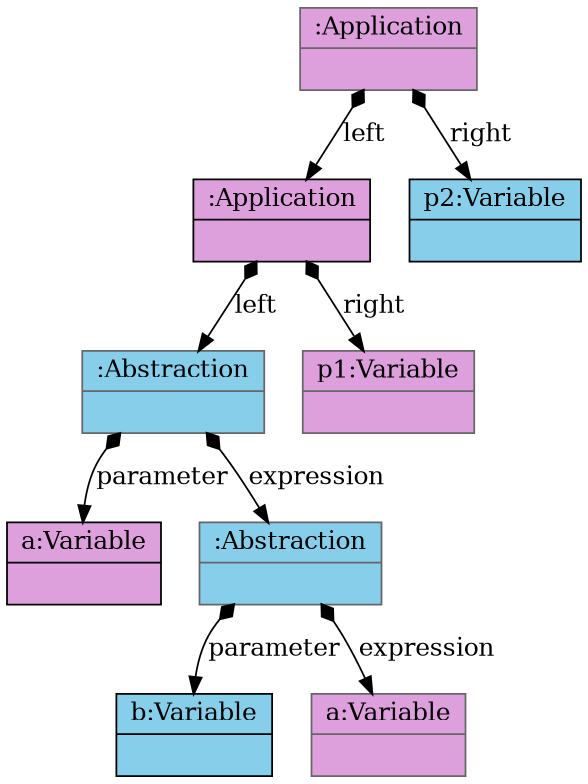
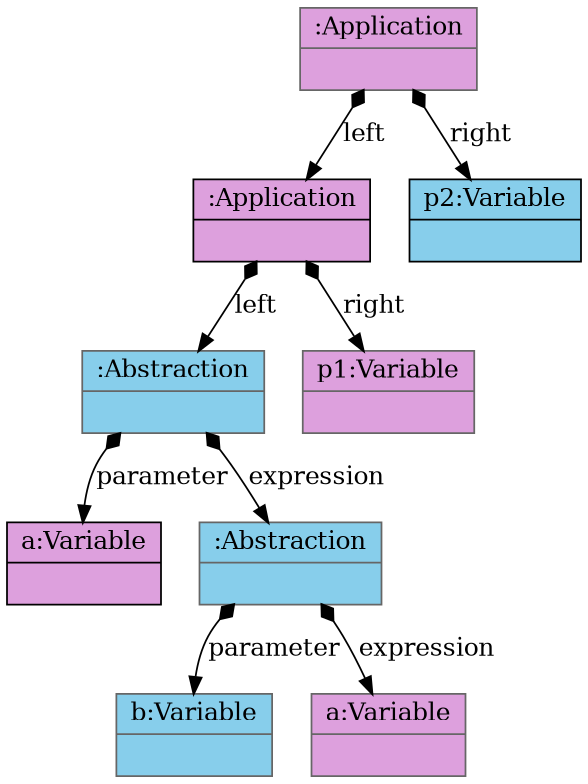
node "b:Variable": color black -> gray40
